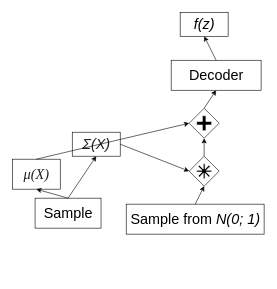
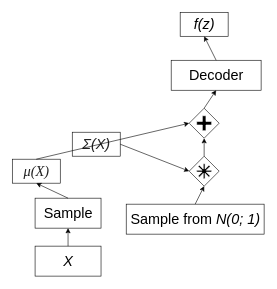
node "μ(X)": size 48x30 -> 48x24
edge "Sample" -> "Σ(X)": removed
edge "X" -> "Sample": added
node "X": added
